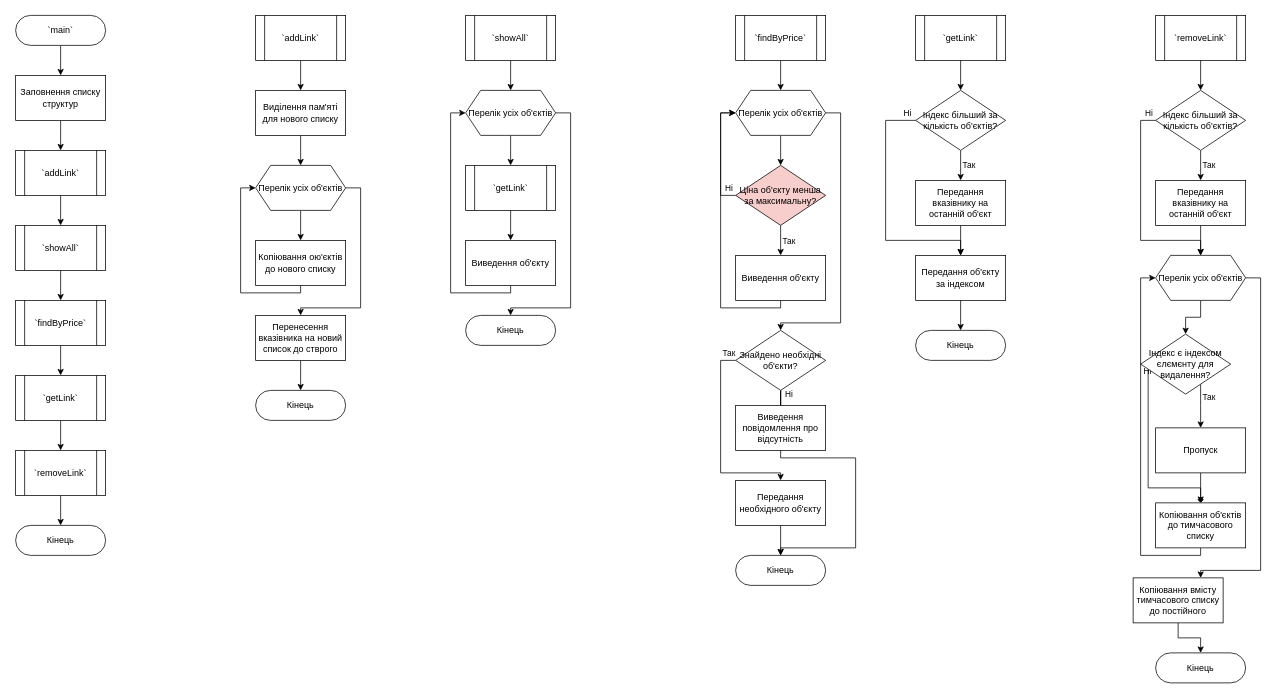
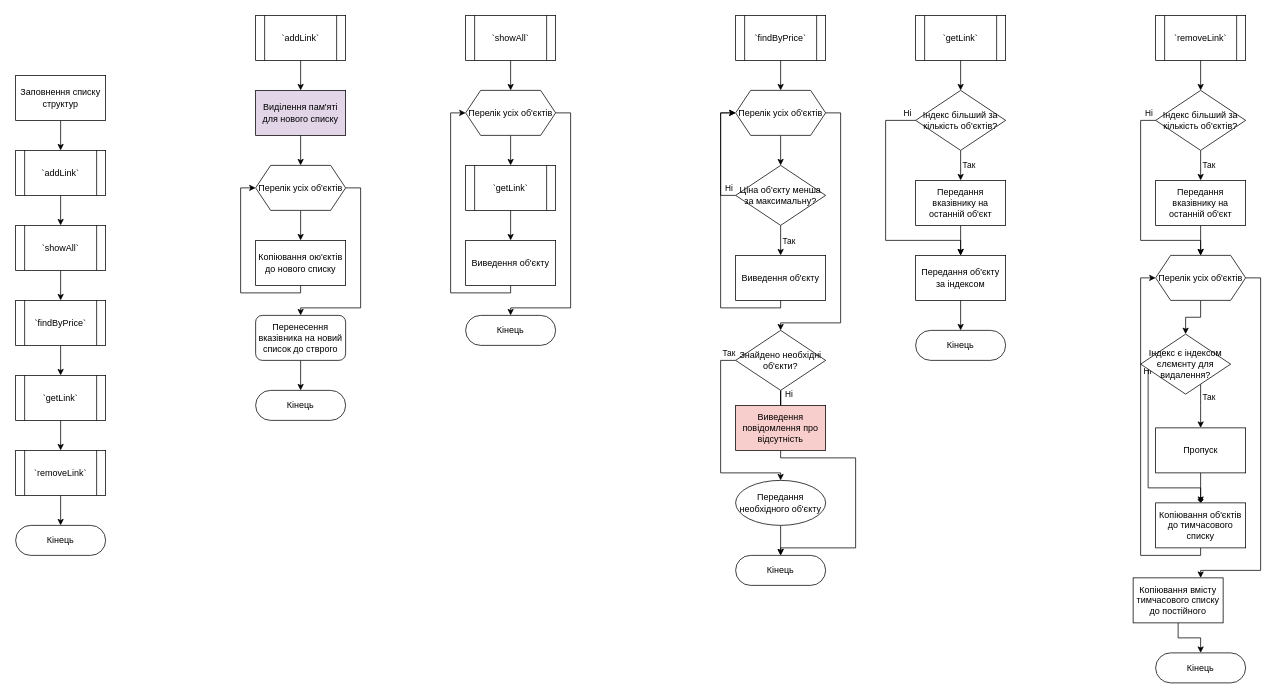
node "`main`": removed
edge "`main`" -> "Заповнення списку структур": removed
node "Виділення пам'яті для нового списку": fillcolor #ffffff -> #e1d5e7
node "Ціна об'єкту менша за максимальну?": fillcolor #f8cecc -> #ffffff
node "Перенесення вказівника на новий список до стврого": shape rectangle -> rounded rectangle
node "Виведення повідомлення про відсутність": fillcolor #ffffff -> #f8cecc
node "Передання необхідного об'єкту": shape rectangle -> ellipse
